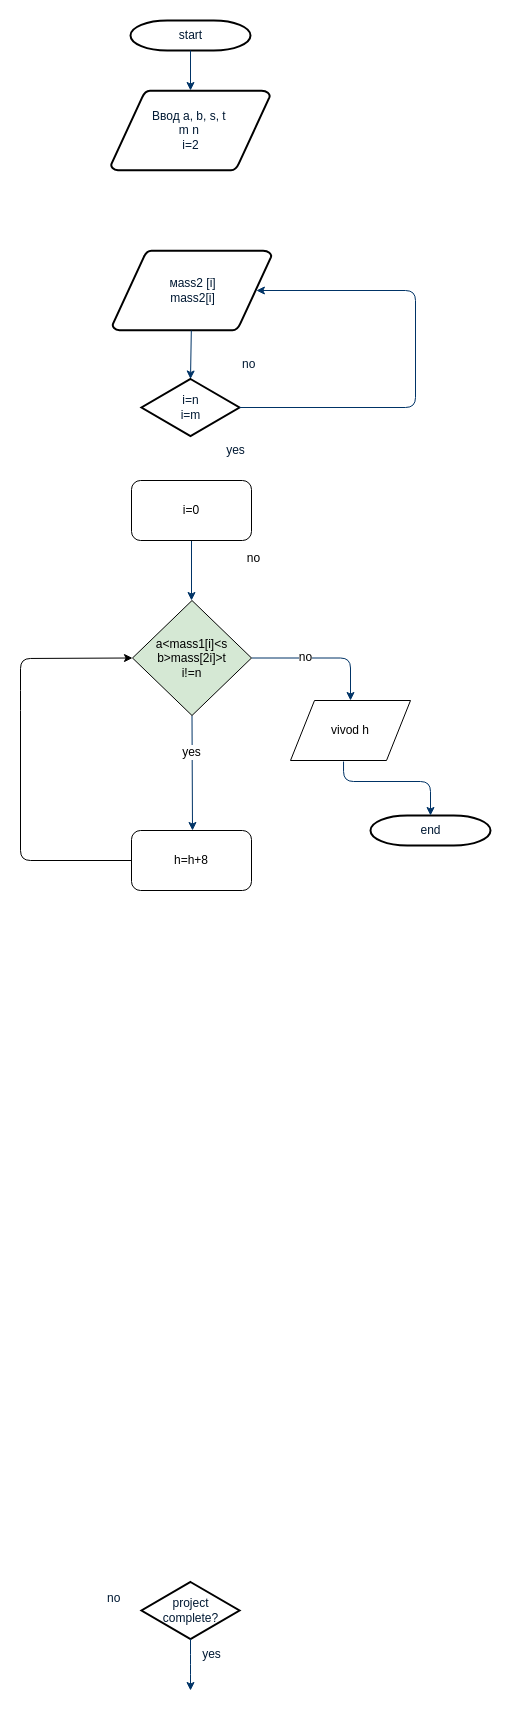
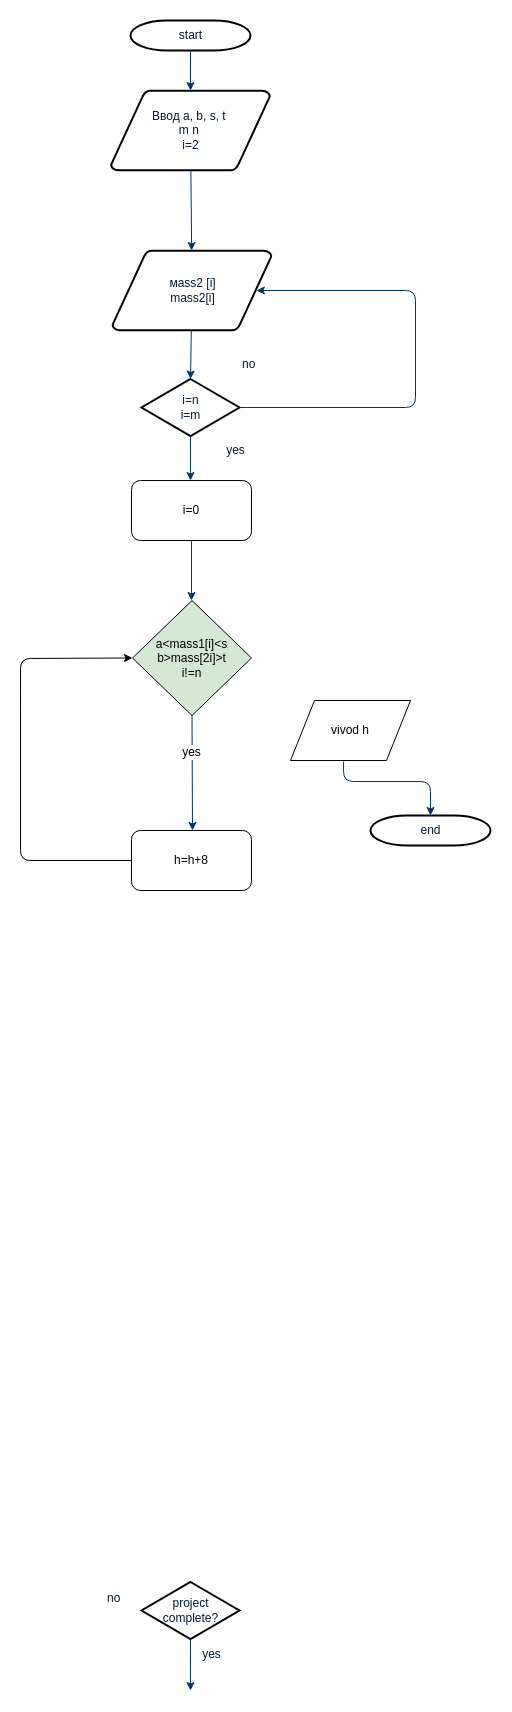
edge "Ввод а, b, s, t m n i=2" -> "мass2 [i] mass2[i]": added
edge "i=n i=m" -> "i=0": added
edge "a<mass1[i]<s b>mass[2i]>t i!=n" -> "vivod h": removed, labels "no", "no"
